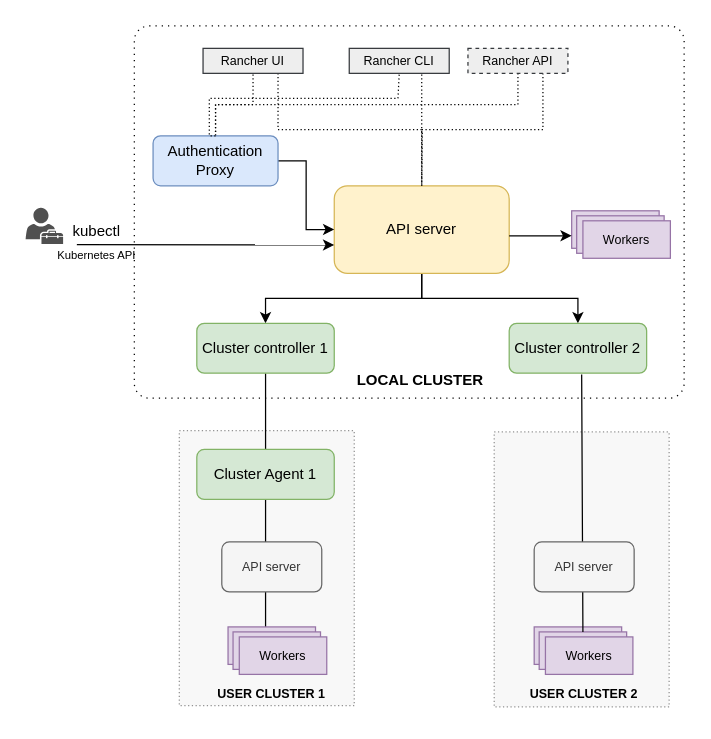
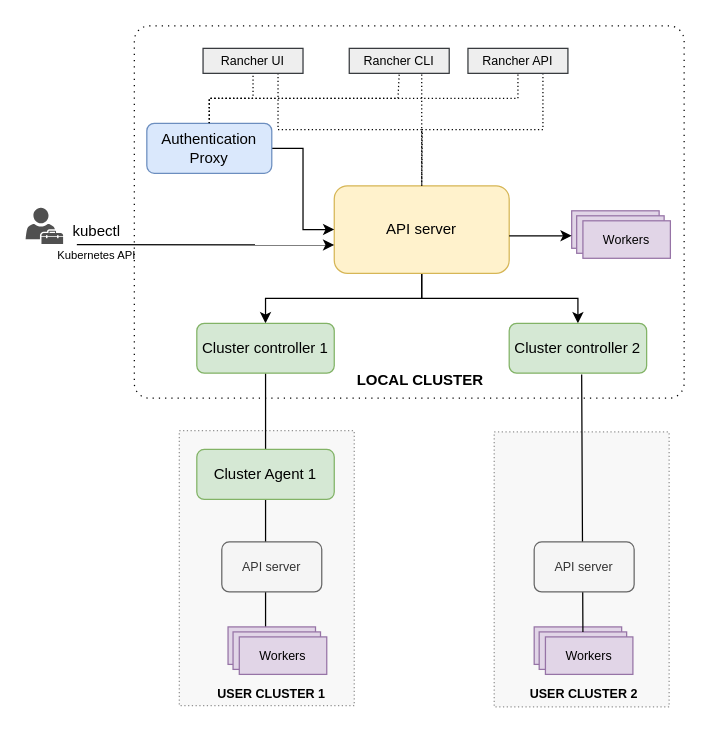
node "Rancher API": style dashed -> solid
node "Authentication Proxy": moved (216, 161) -> (209, 148)
